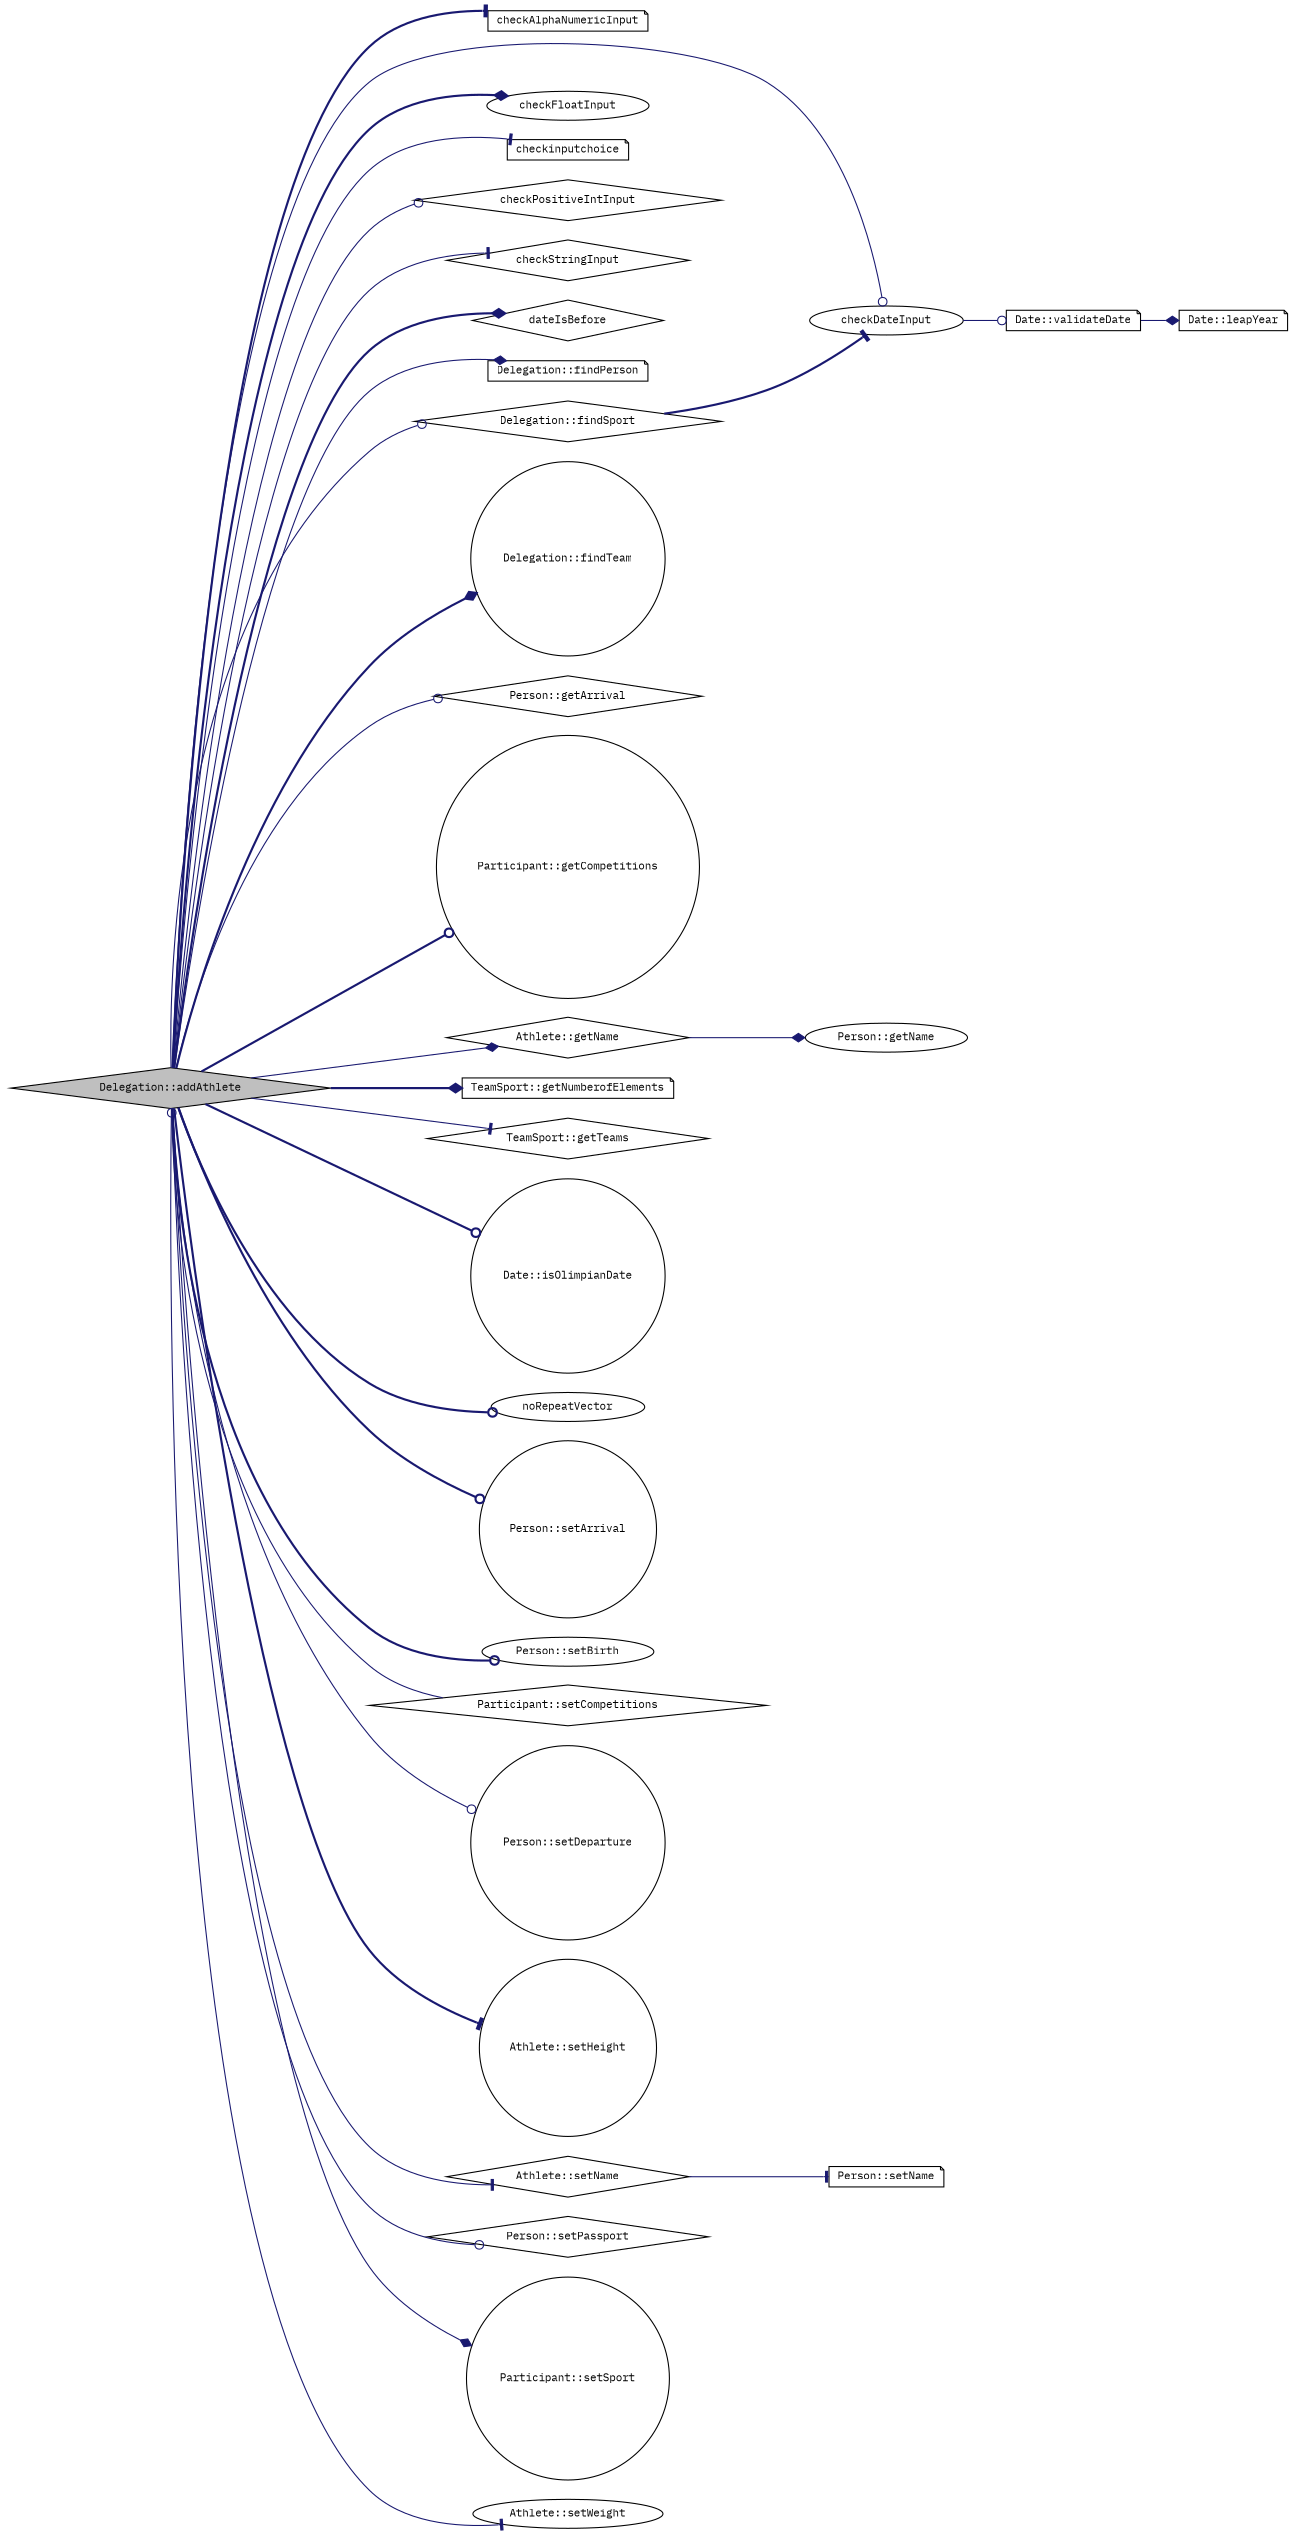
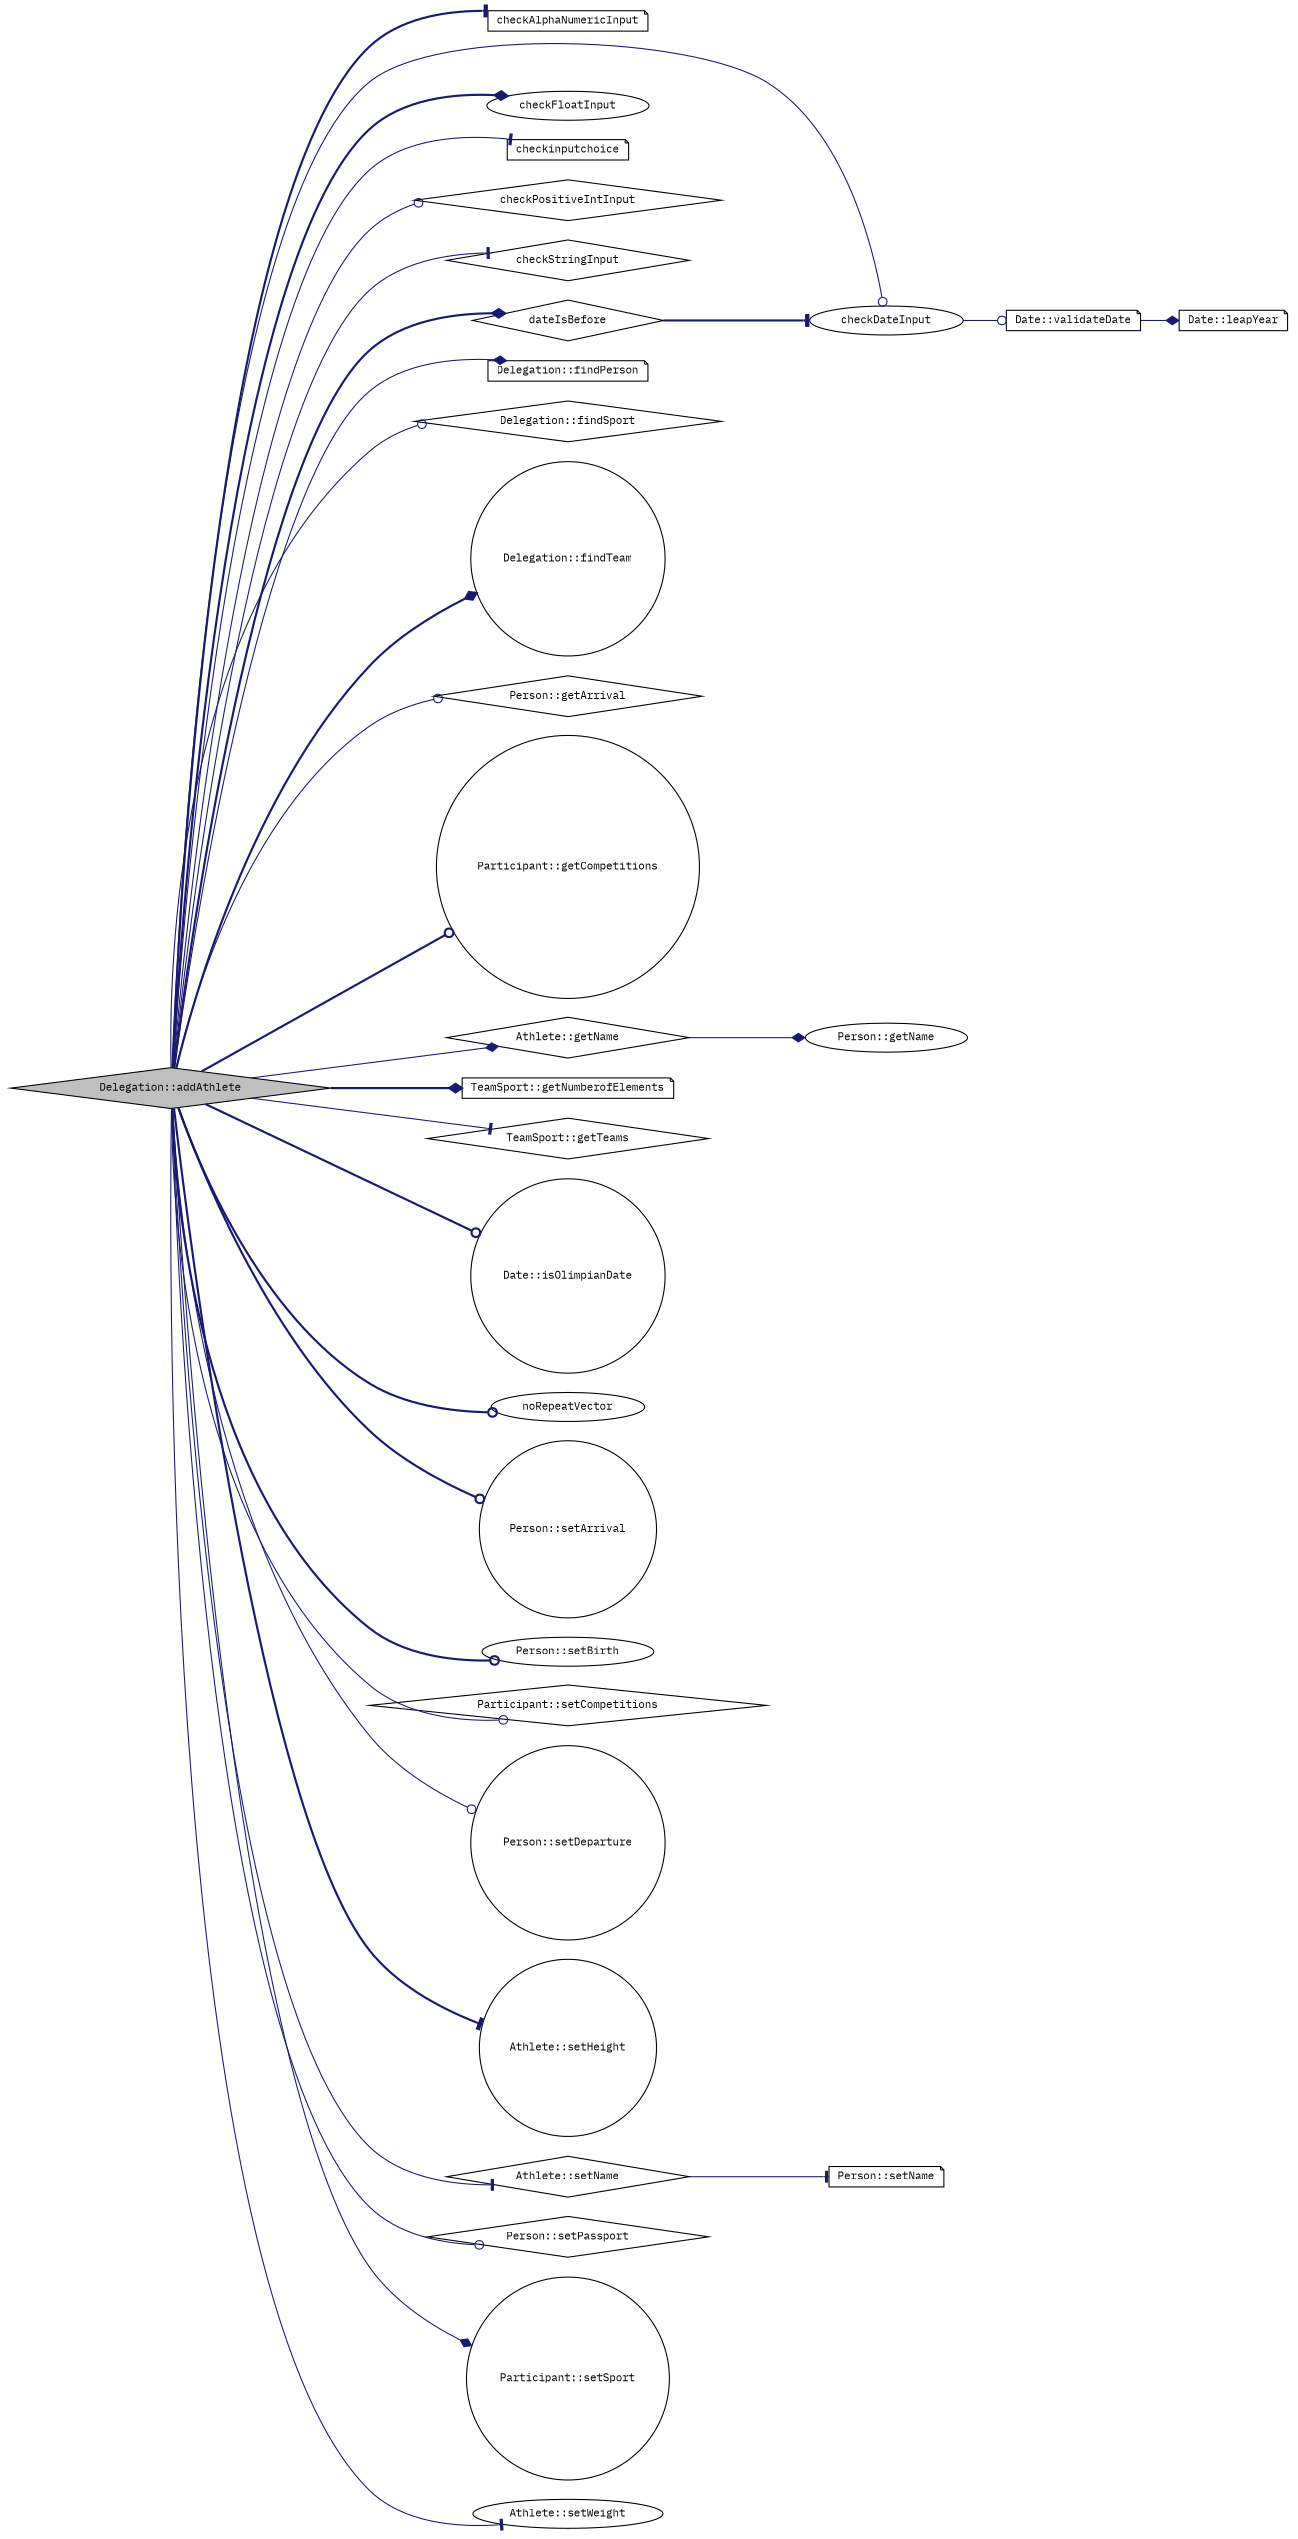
edge "Delegation::findSport" -> "checkDateInput": now "dateIsBefore" -> "checkDateInput"
edge "Participant::setCompetitions" -> "Delegation::addAthlete": reversed
